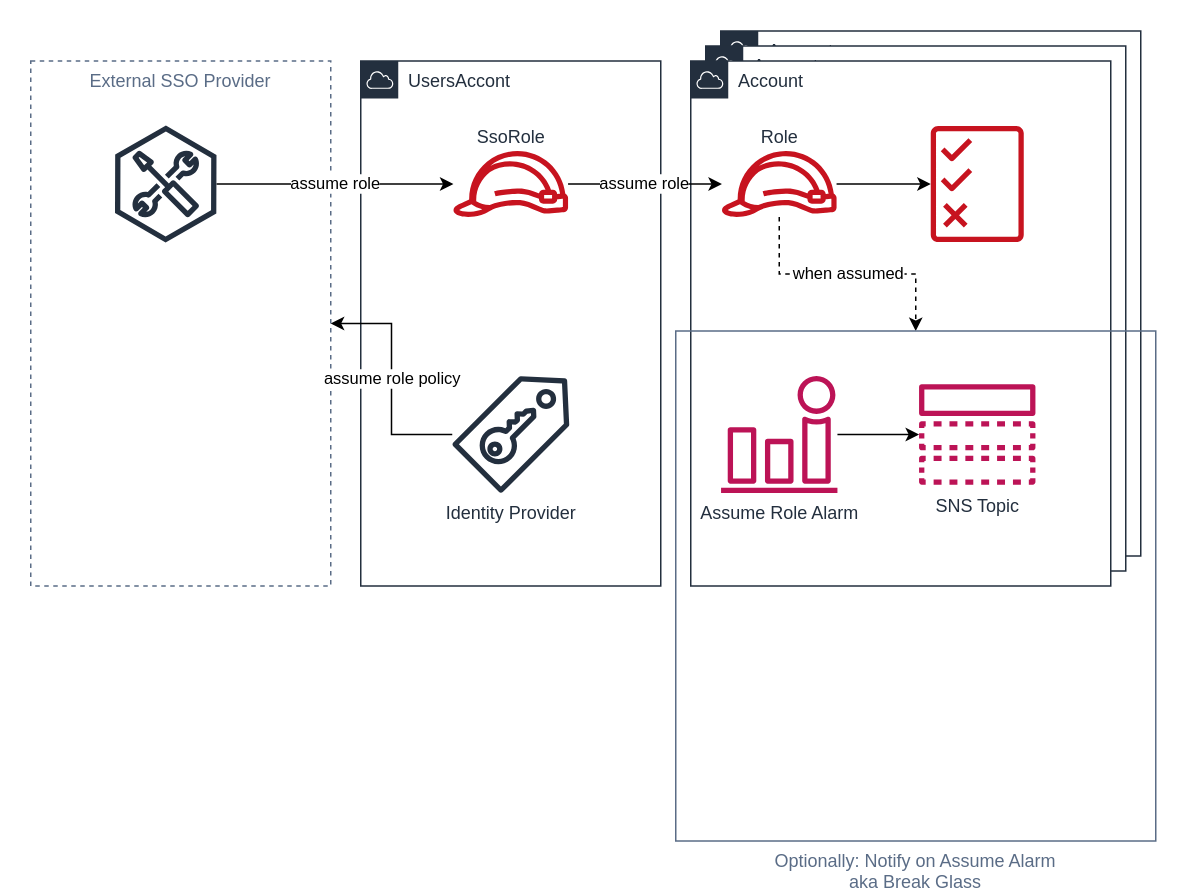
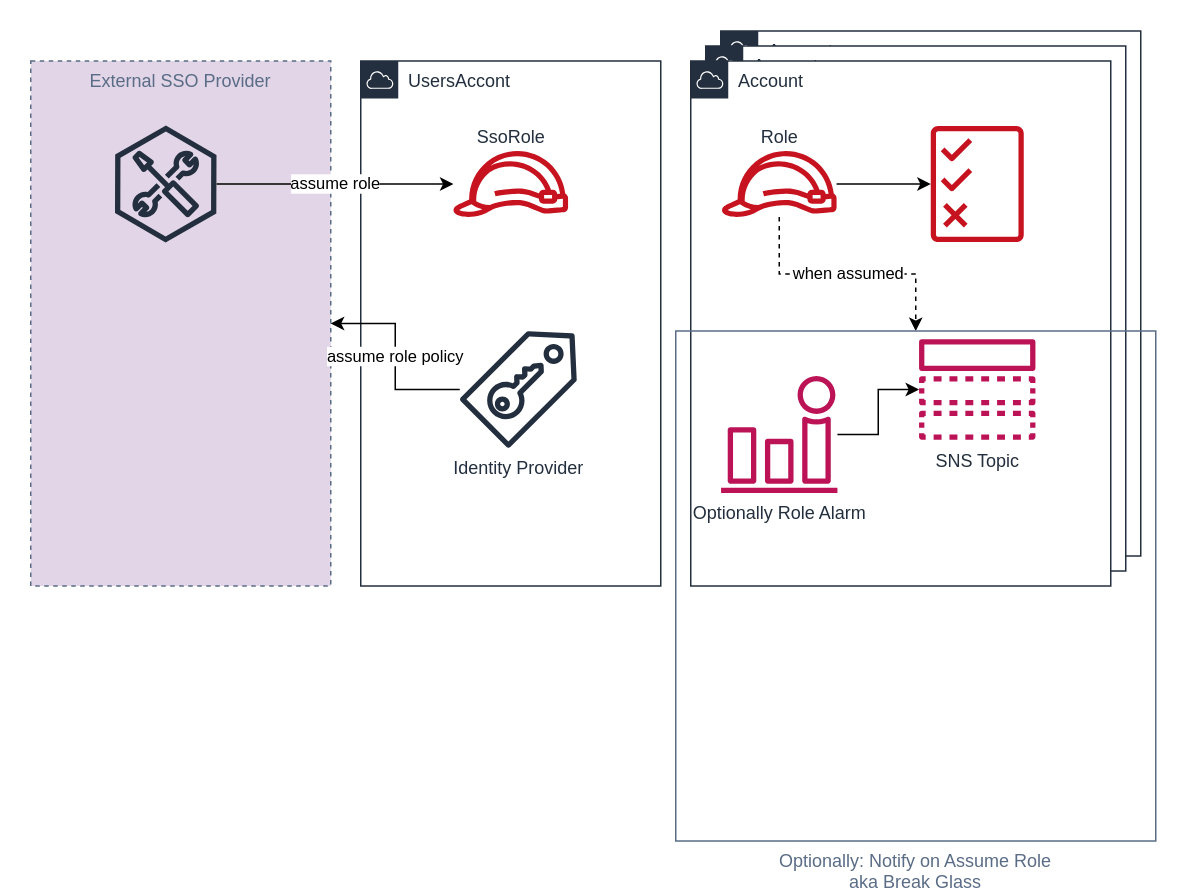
edge "SsoRole" -> "Role": removed, label "assume role"
node "External SSO Provider": fillcolor #ffffff -> #e1d5e7
node "Identity Provider": moved (511, 434) -> (518, 389)
node "SNS Topic": moved (977, 434) -> (977, 389)
node "Assume Role Alarm": label "Assume Role Alarm" -> "Optionally Role Alarm"
node "Optionally: Notify on Assume Alarm aka Break Glass": label "Optionally: Notify on Assume Alarm aka Break Glass" -> "Optionally: Notify on Assume Role aka Break Glass"
